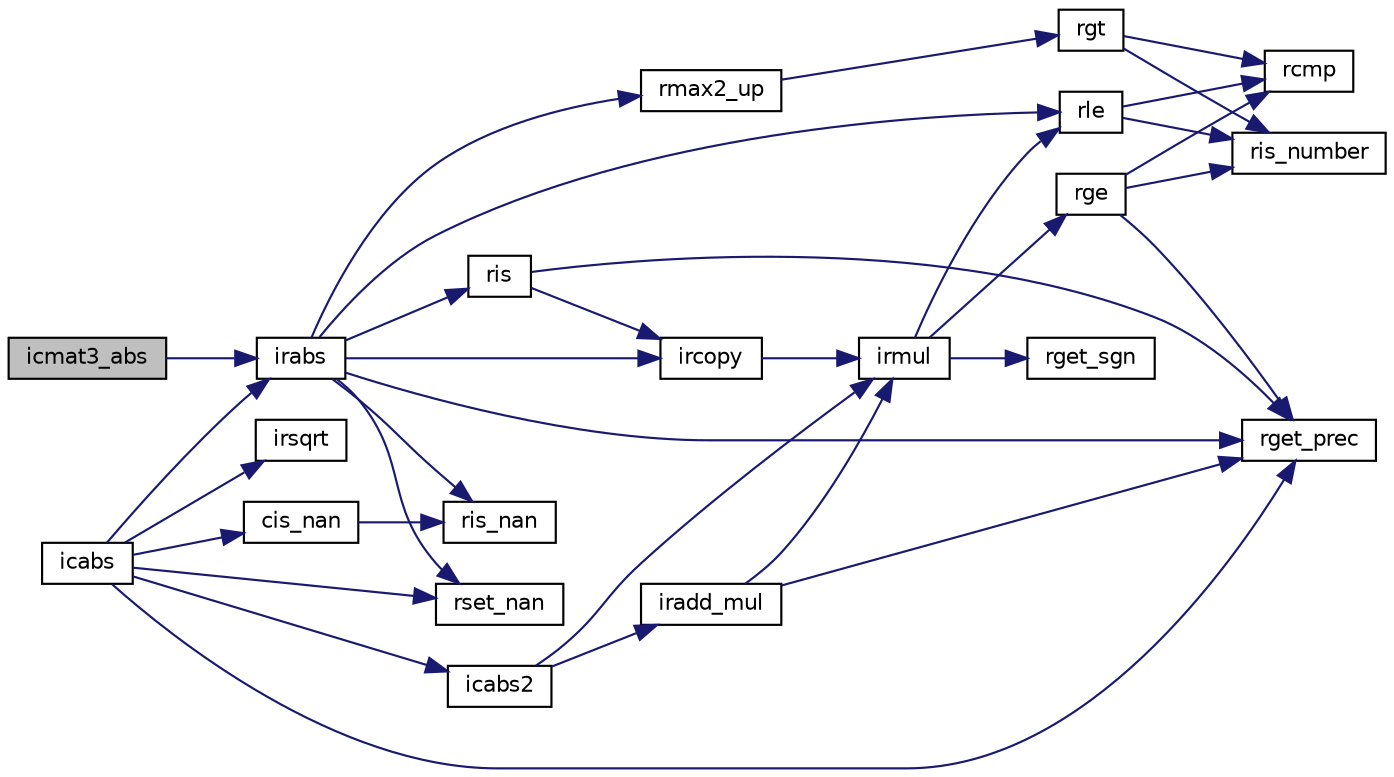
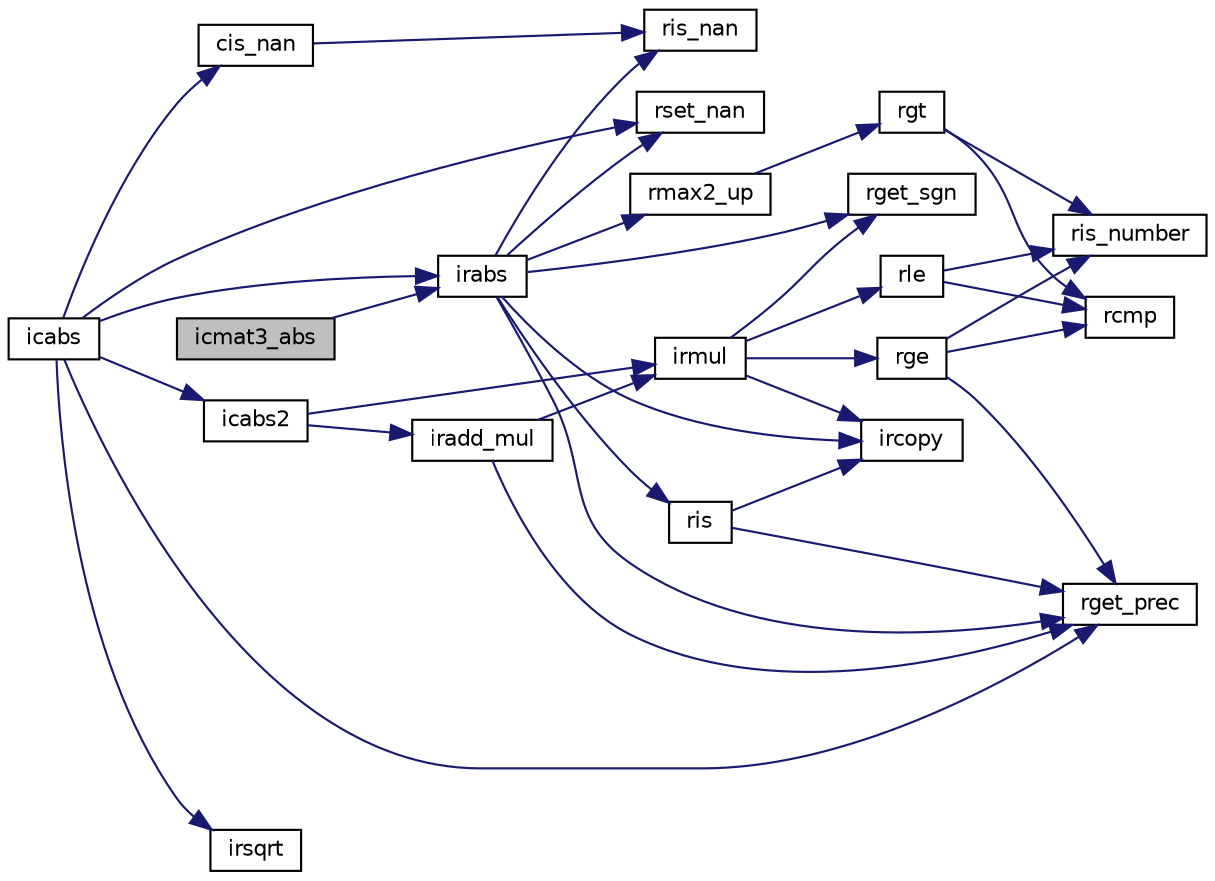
edge "irabs" -> "rle": now "irabs" -> "rget_sgn"
edge "ircopy" -> "irmul": reversed
